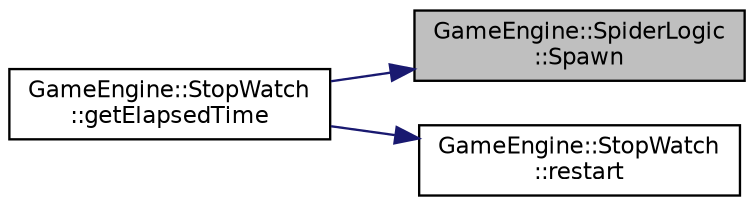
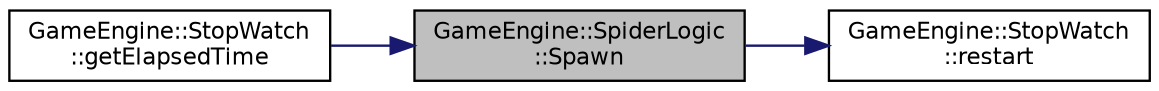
edge "GameEngine::StopWatch ::getElapsedTime" -> "GameEngine::StopWatch ::restart": now "GameEngine::SpiderLogic ::Spawn" -> "GameEngine::StopWatch ::restart"
